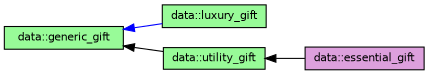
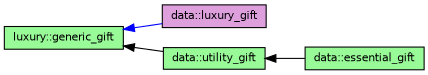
node "data::luxury_gift": fillcolor palegreen -> plum
node "data::generic_gift": label "data::generic_gift" -> "luxury::generic_gift"
node "data::essential_gift": fillcolor plum -> palegreen
